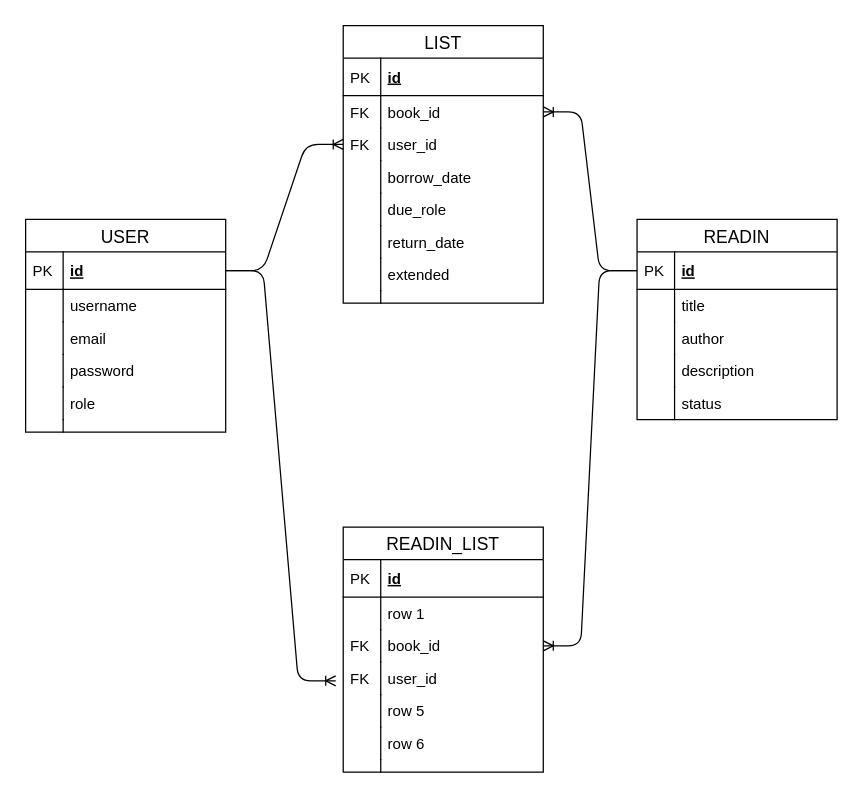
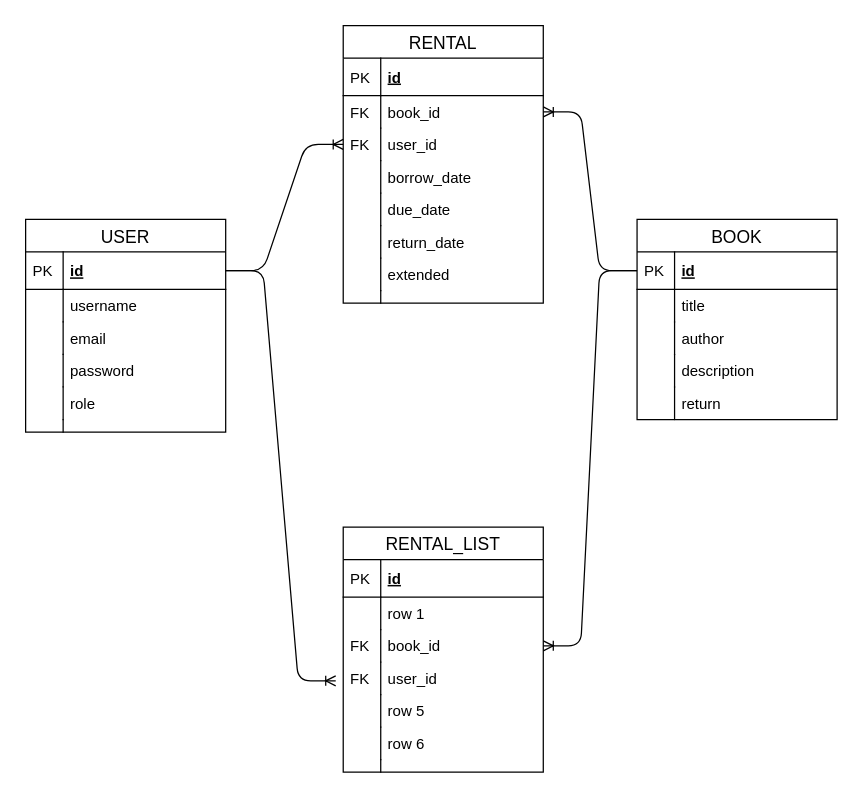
node "LIST": label "LIST" -> "RENTAL"
node "due_role": label "due_role" -> "due_date"
node "READIN": label "READIN" -> "BOOK"
node "status": label "status" -> "return"
node "READIN_LIST": label "READIN_LIST" -> "RENTAL_LIST"
